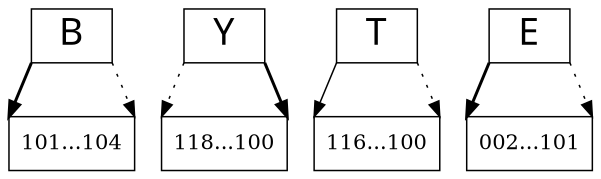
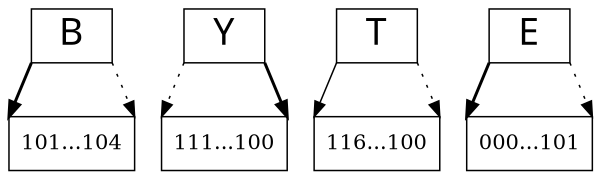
node "118...100": label "118...100" -> "111...100"
node "002...101": label "002...101" -> "000...101"
